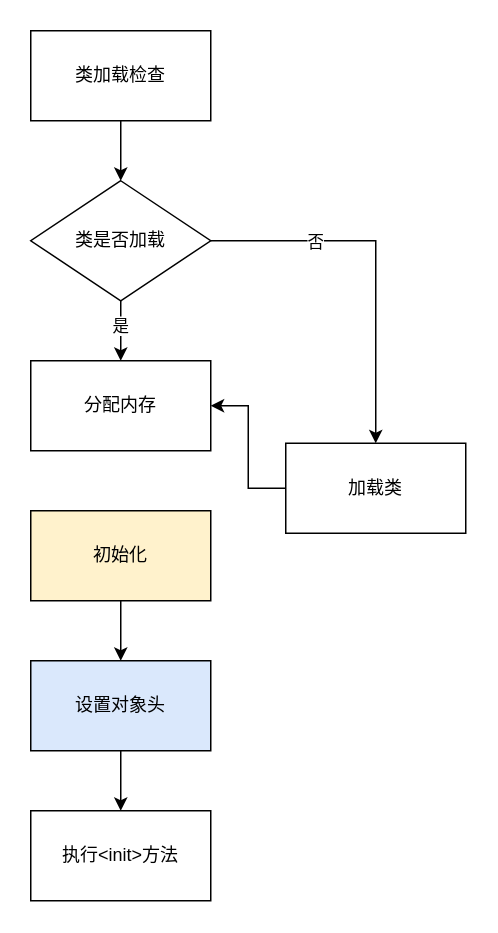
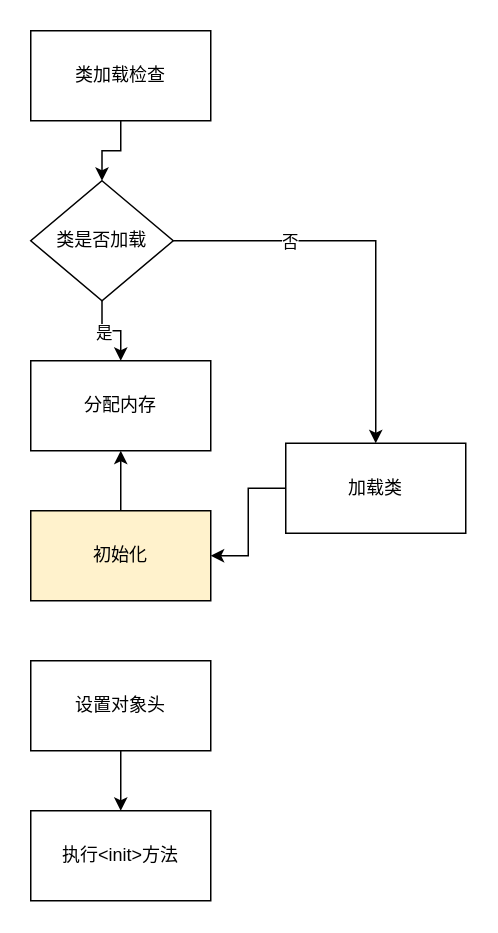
node "类是否加载": size 180x120 -> 143x120
edge "加载类" -> "分配内存": now "加载类" -> "初始化"
edge "初始化" -> "设置对象头": now "初始化" -> "分配内存"
node "设置对象头": fillcolor #dae8fc -> #ffffff
